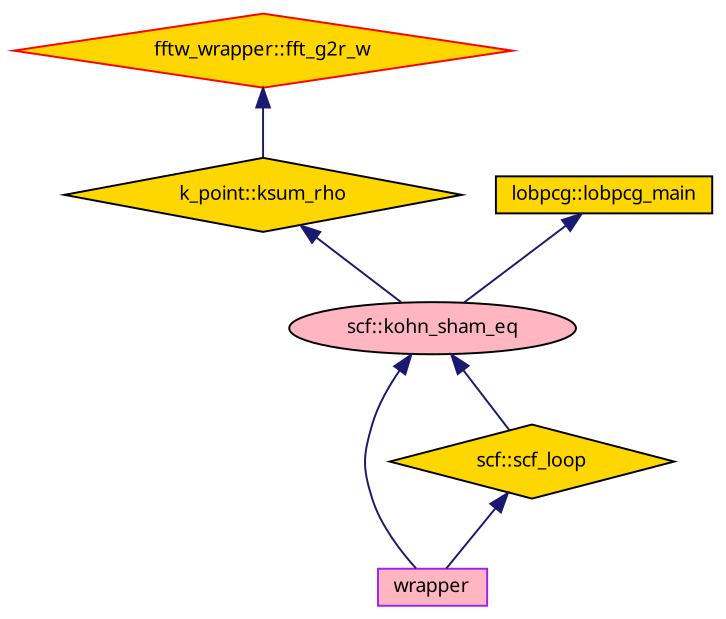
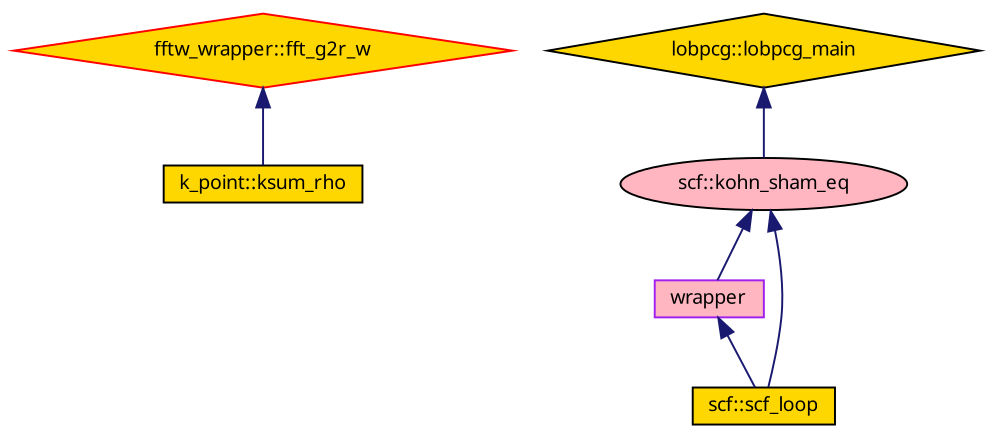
node "k_point::ksum_rho": shape diamond -> box
node "lobpcg::lobpcg_main": shape box -> diamond
edge "scf::kohn_sham_eq" -> "k_point::ksum_rho": removed
node "scf::scf_loop": shape diamond -> box
edge "wrapper" -> "scf::scf_loop": reversed
